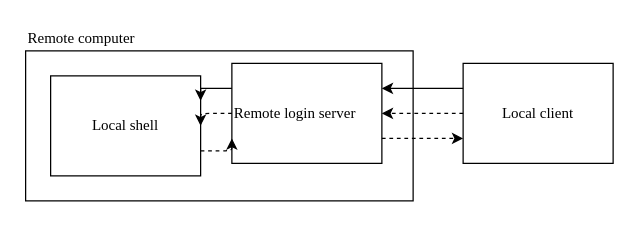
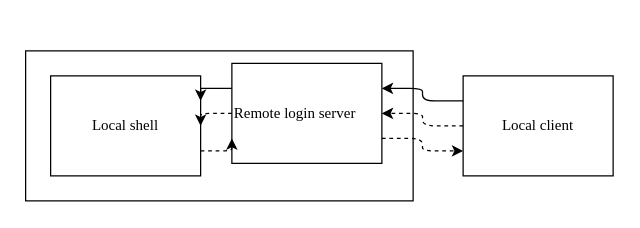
node "Remote computer": removed
node "Local client": moved (538, 113) -> (538, 126)
